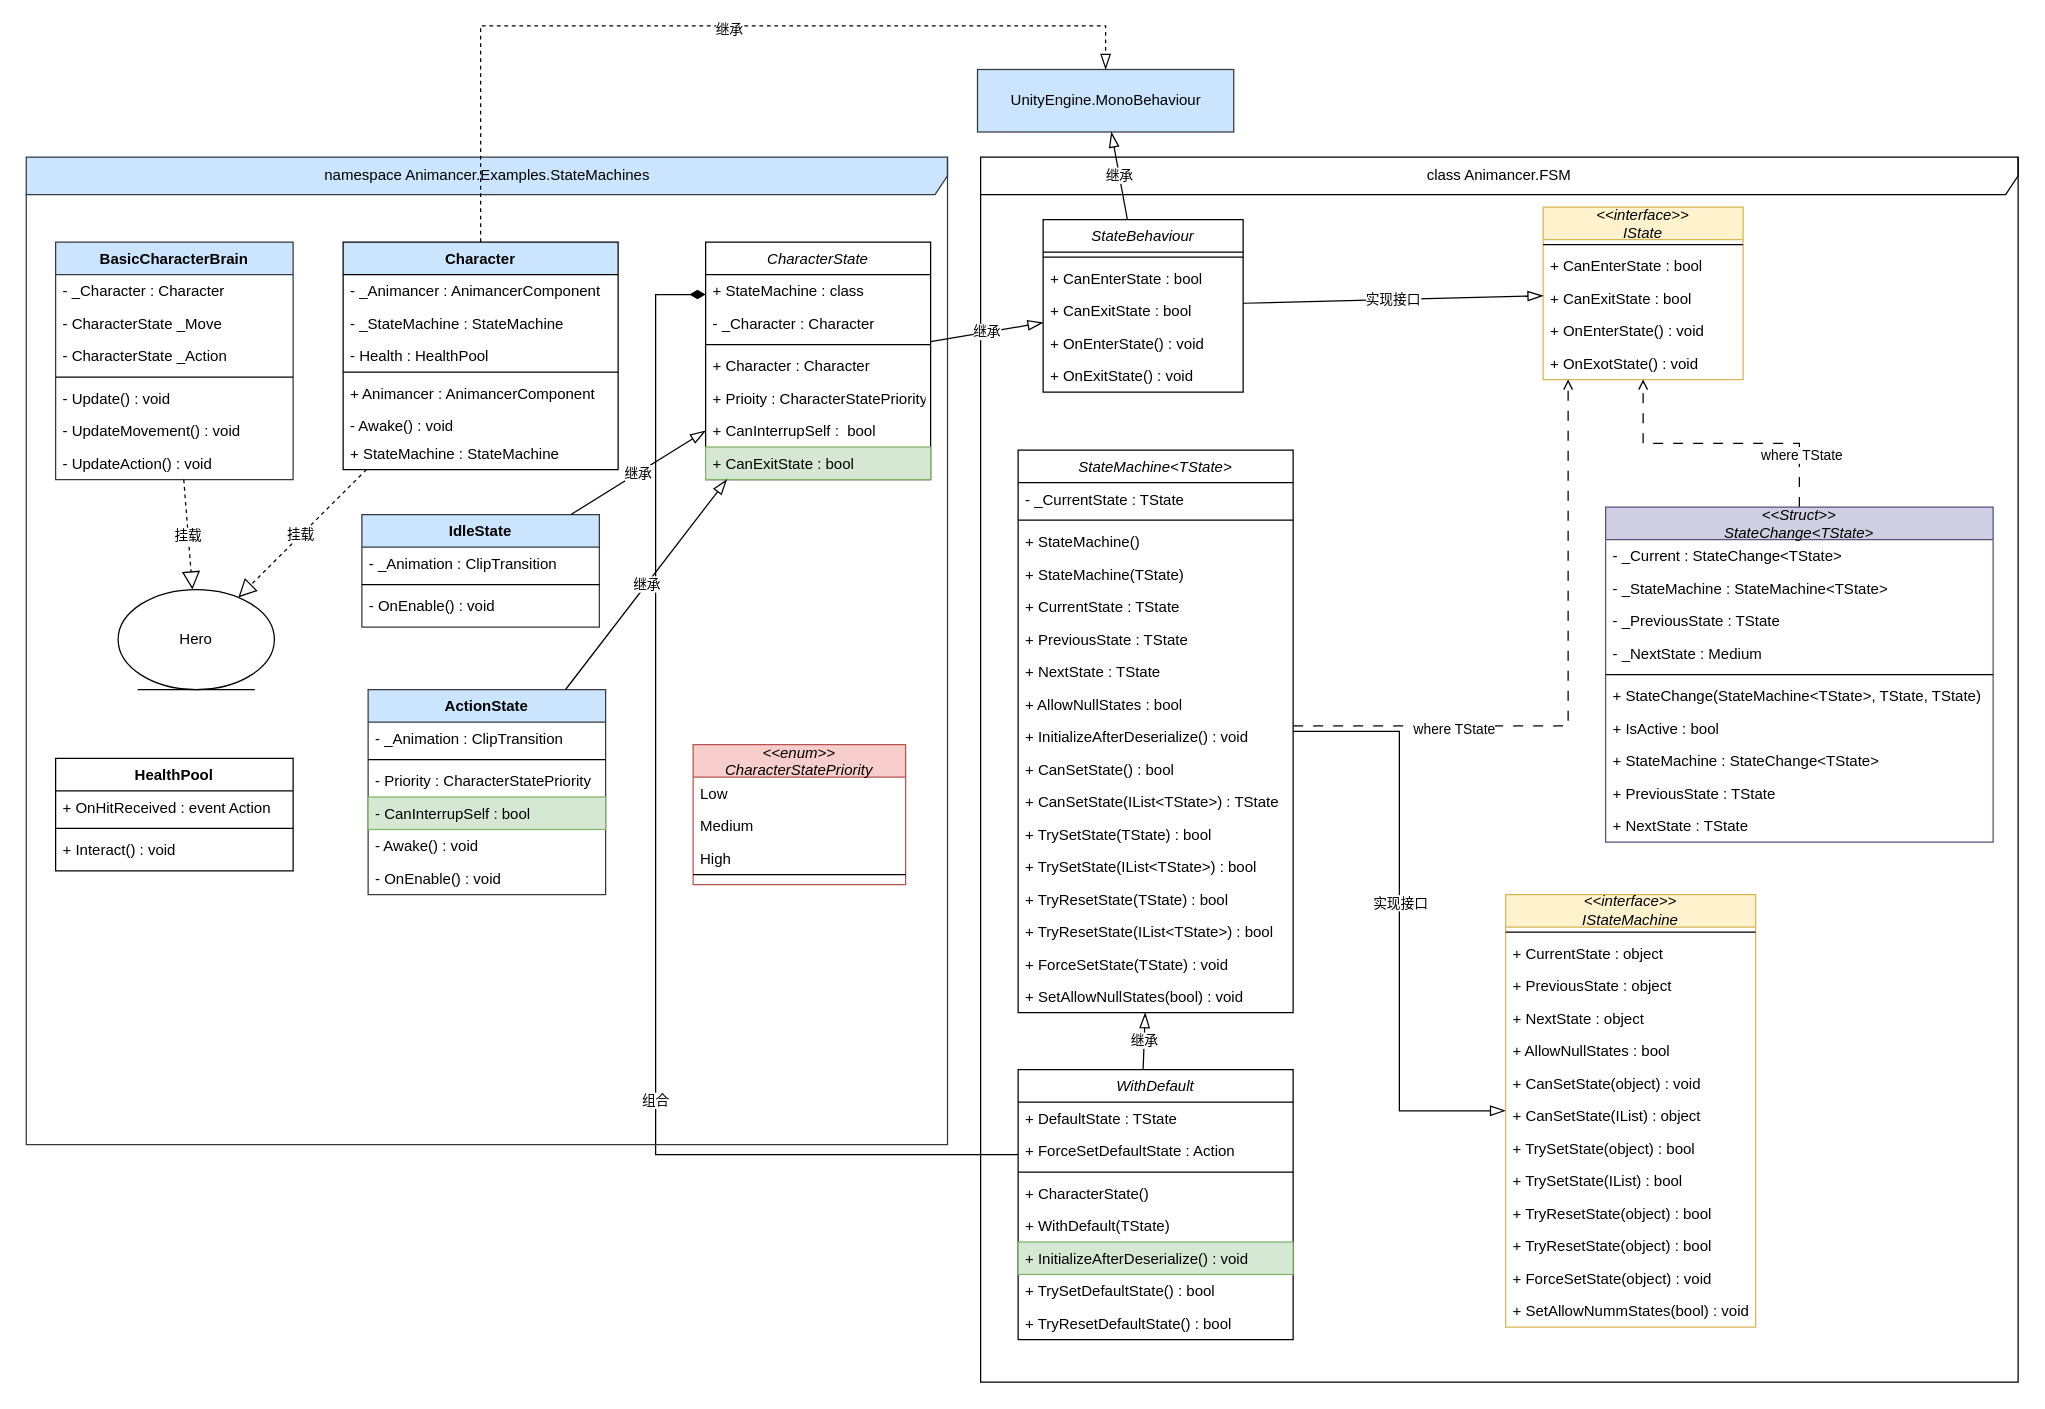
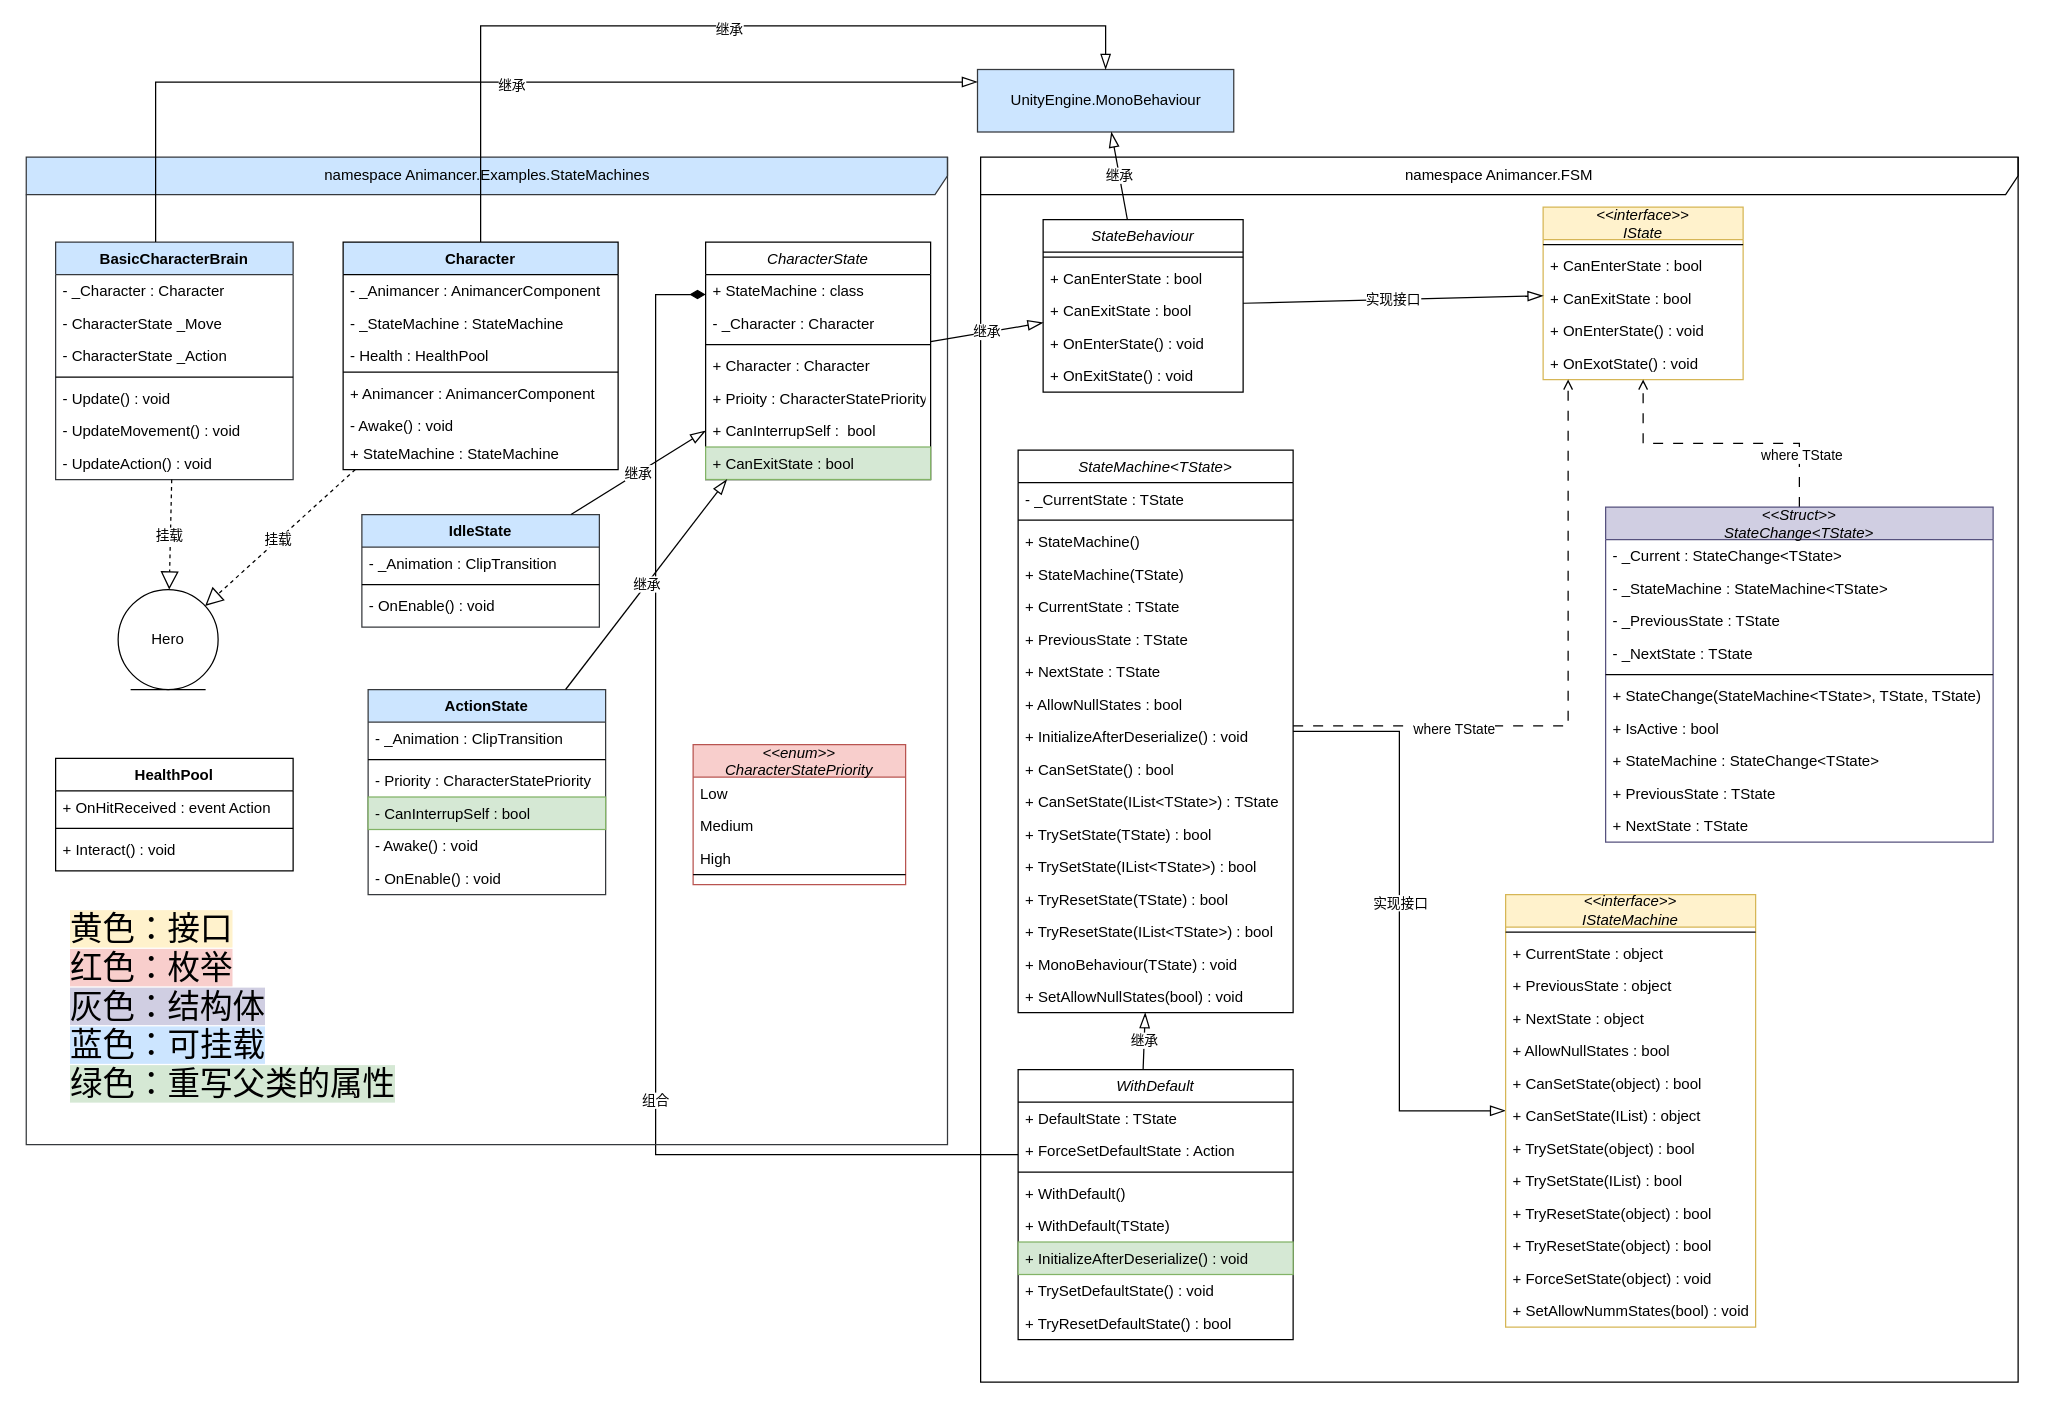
edge "Character" -> "UnityEngine.MonoBehaviour": style dashed -> solid
edge "BasicCharacterBrain" -> "UnityEngine.MonoBehaviour": added, label "继承"
node "class Animancer.FSM": label "class Animancer.FSM" -> "namespace Animancer.FSM"
node "Hero": size 156x100 -> 100x100
node "- _NextState : Medium": label "- _NextState : Medium" -> "- _NextState : TState"
node "+ ForceSetState(TState) : void": label "+ ForceSetState(TState) : void" -> "+ MonoBehaviour(TState) : void"
node "黄色：接口 红色：枚举 灰色：结构体 蓝色：可挂载 绿色：重写父类的属性": added
node "+ CanSetState(object) : void": label "+ CanSetState(object) : void" -> "+ CanSetState(object) : bool"
node "+ CharacterState()": label "+ CharacterState()" -> "+ WithDefault()"
node "+ TrySetDefaultState() : bool": label "+ TrySetDefaultState() : bool" -> "+ TrySetDefaultState() : void"
